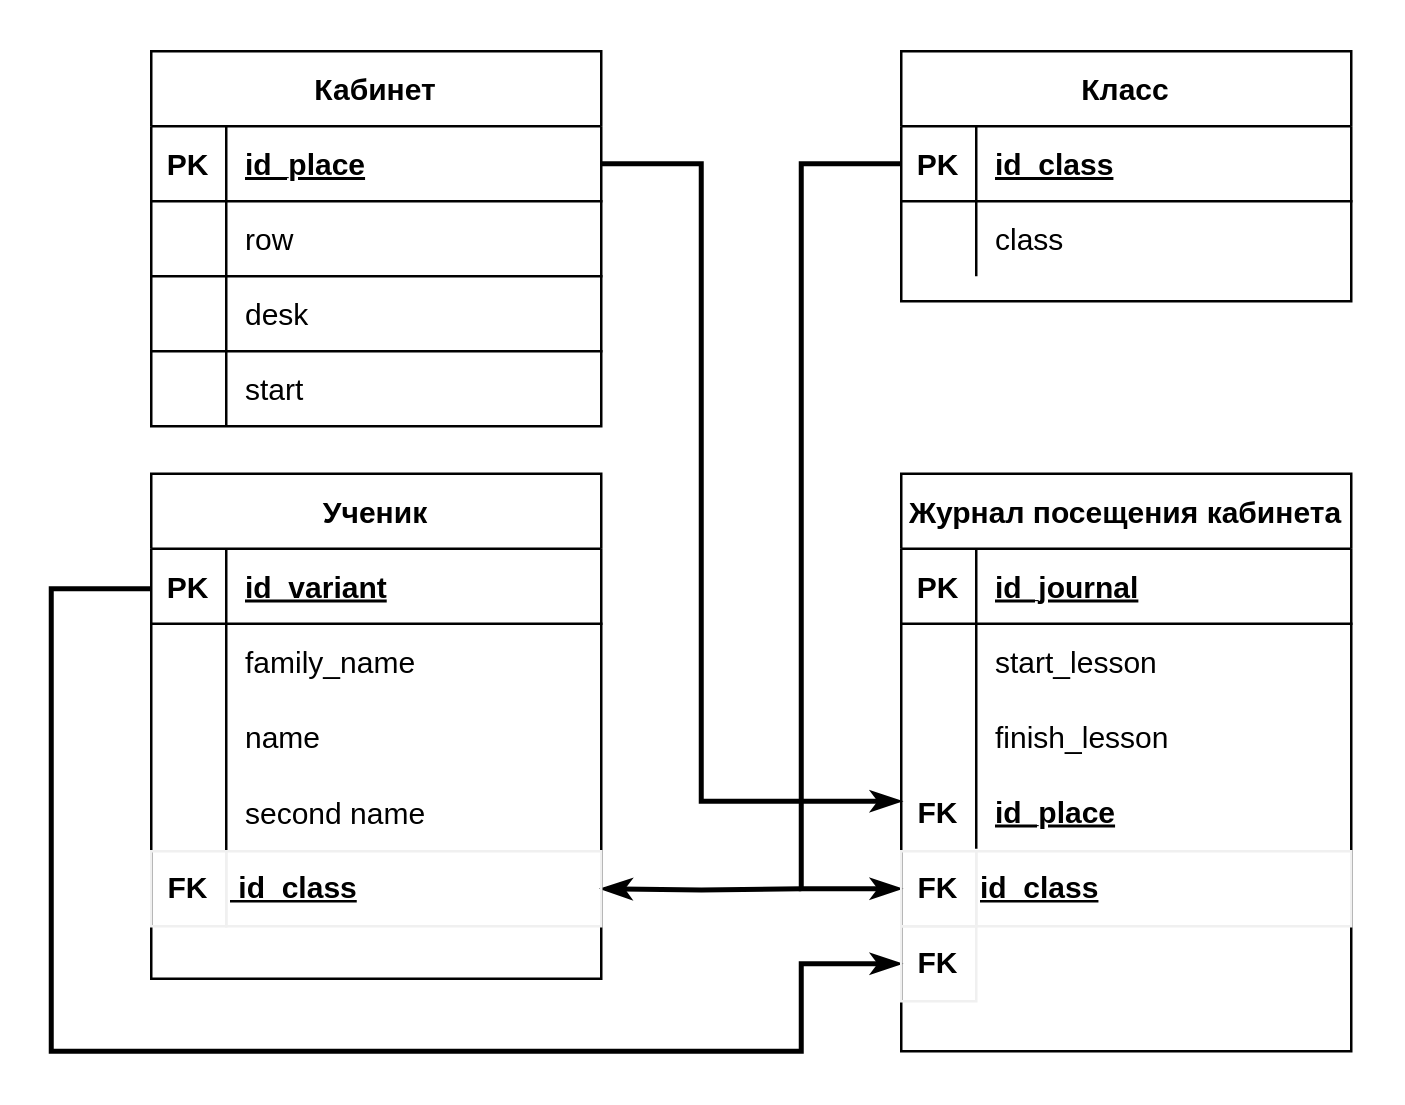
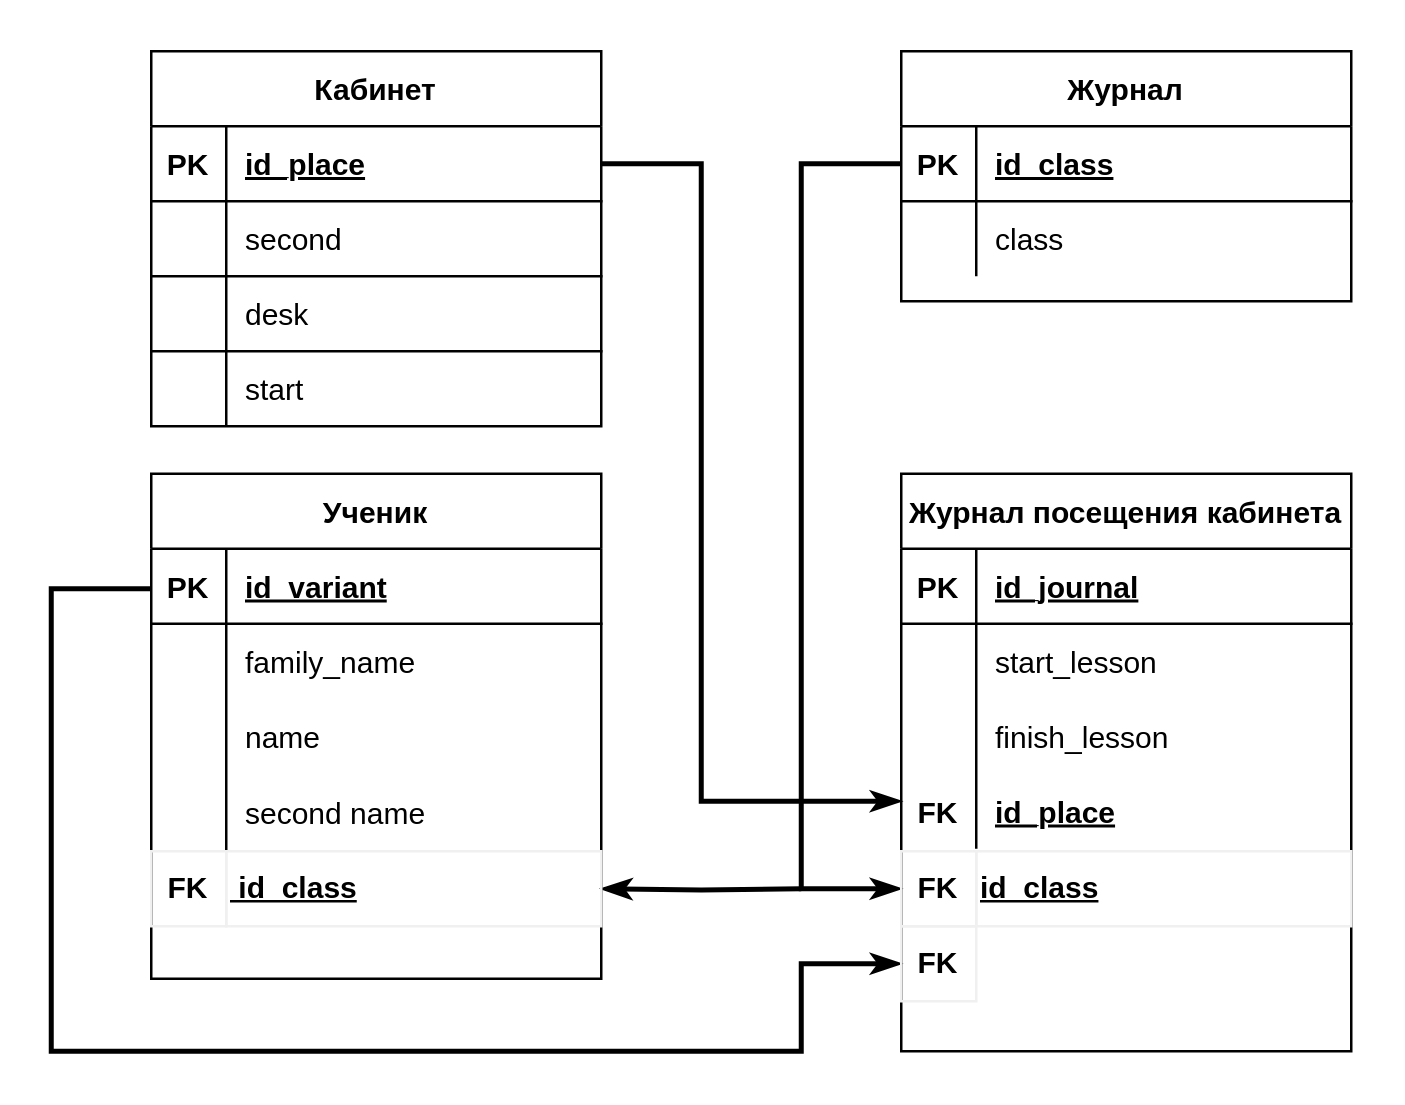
node "Класс": label "Класс" -> "Журнал"
node "row": label "row" -> "second"
